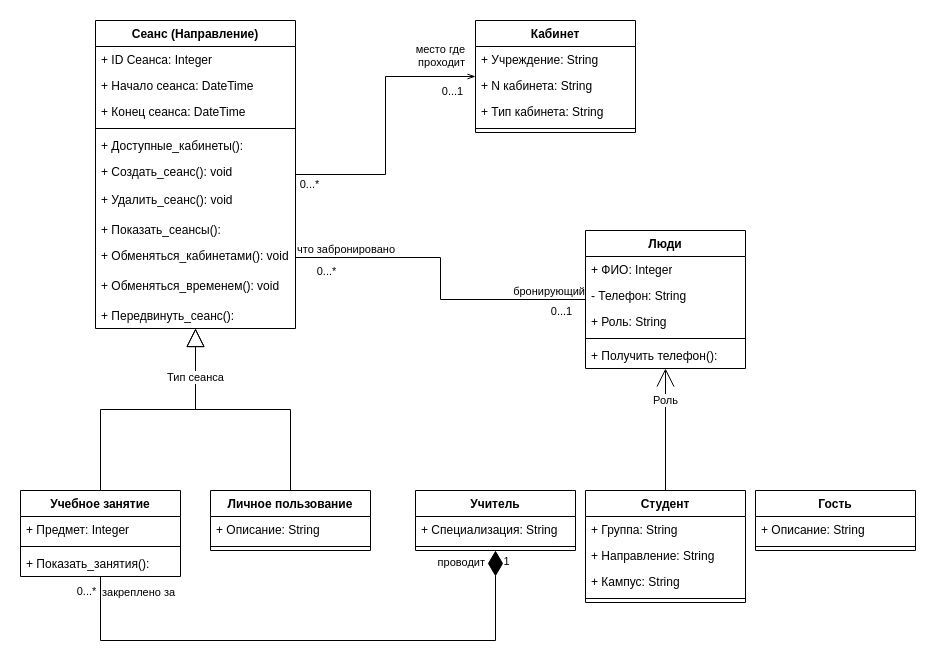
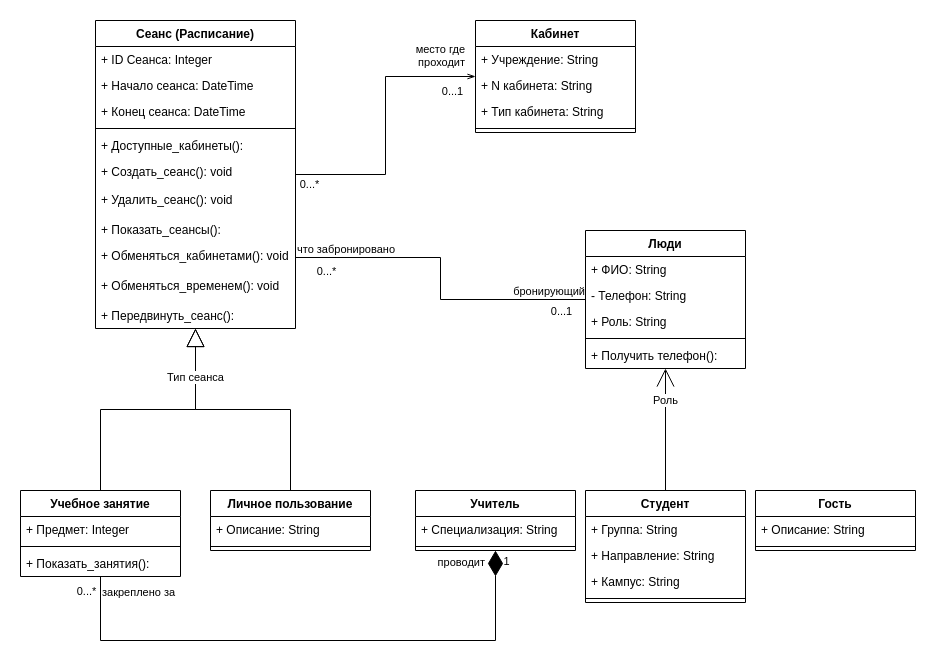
node "Сеанс (Направление)": label "Сеанс (Направление)" -> "Сеанс (Расписание)"
node "+ ФИО: Integer": label "+ ФИО: Integer" -> "+ ФИО: String"
